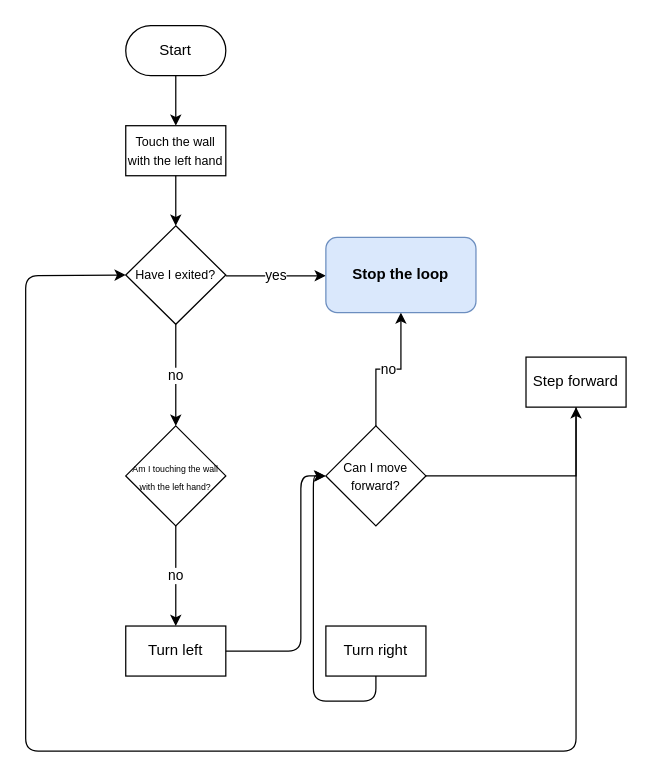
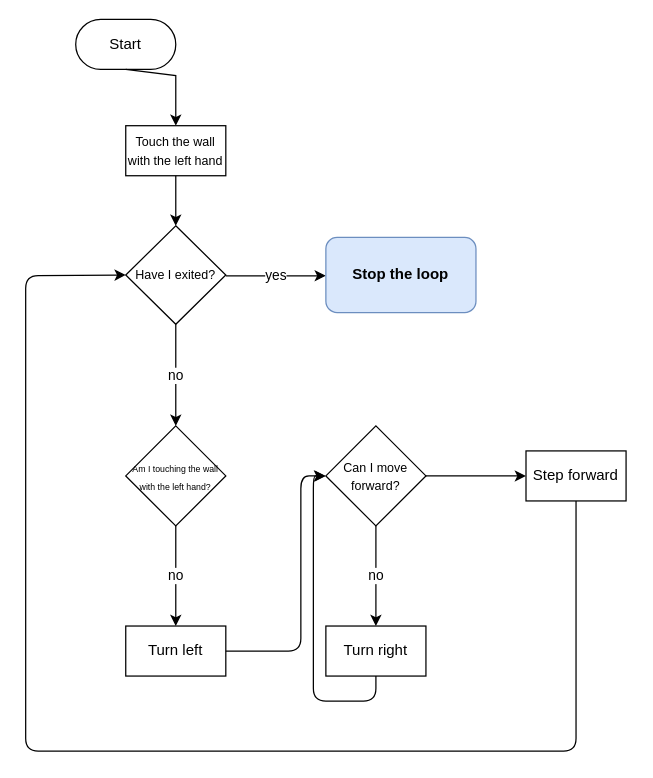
node "Start": moved (176, 51) -> (126, 44)
edge "Can I move forward?" -> "Stop the loop": now "Can I move forward?" -> "Turn right"
node "Step forward": moved (576, 382) -> (576, 476)
